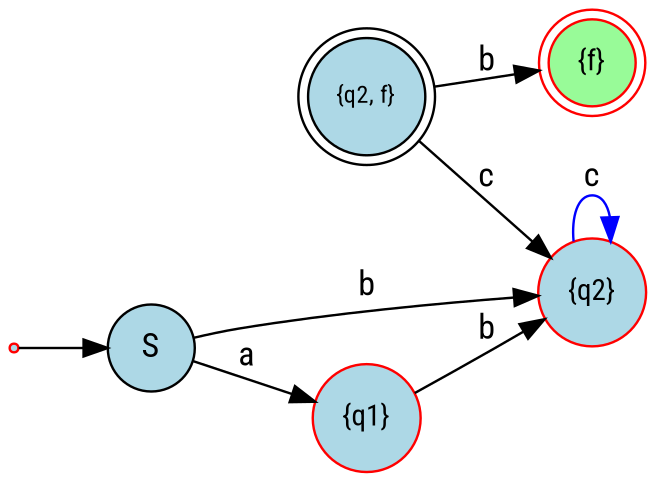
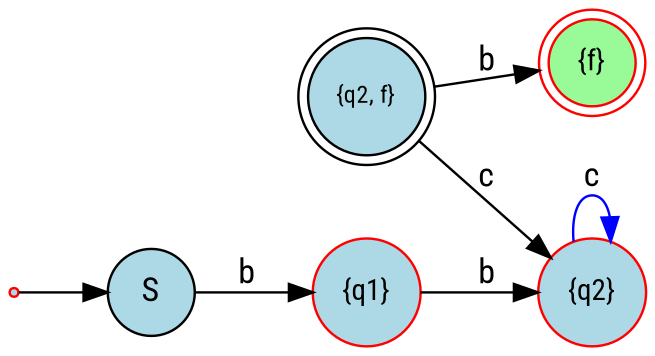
edge "S" -> "{q2}": removed, label "b"
edge "S" -> "{q1}": label "a" -> "b"
